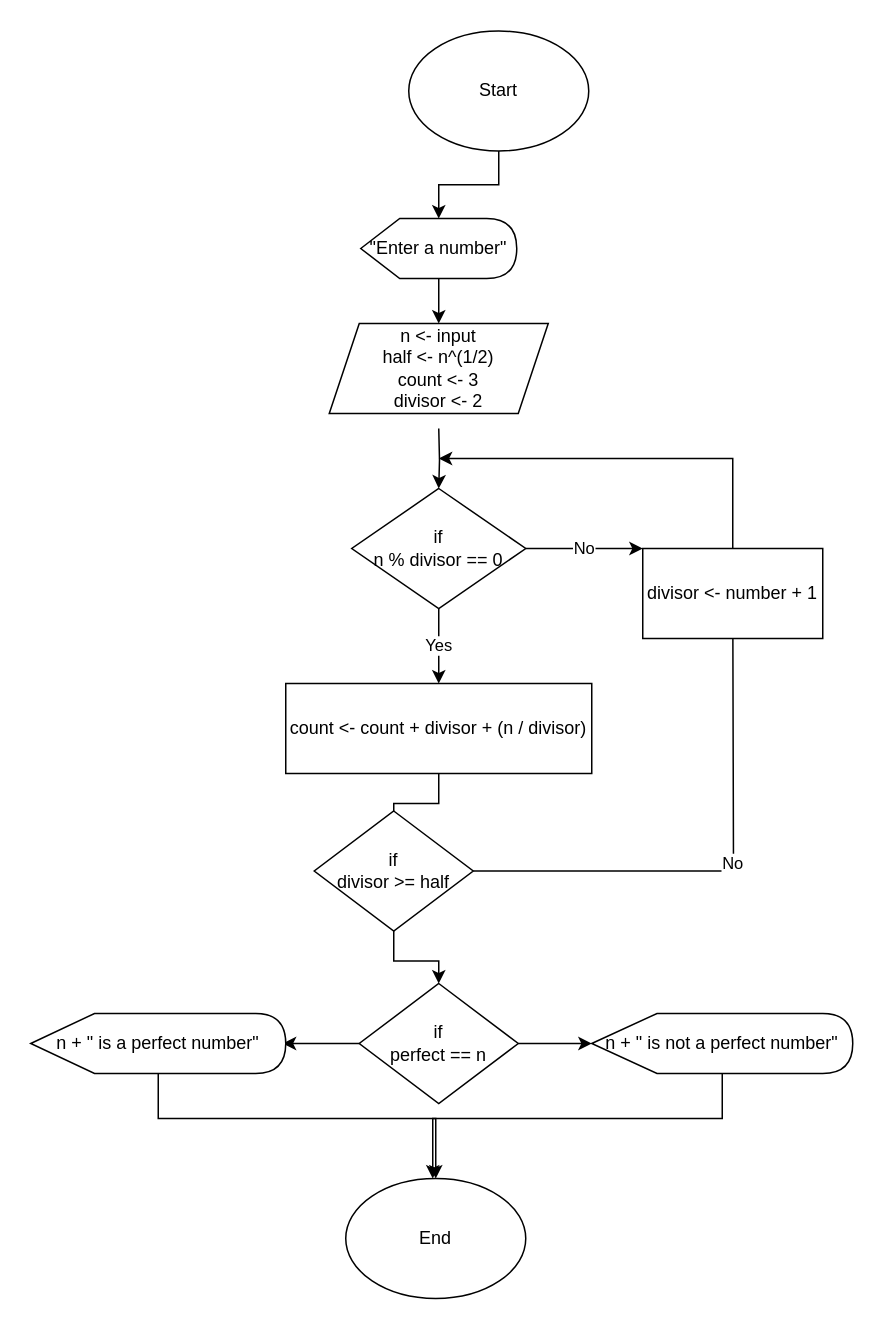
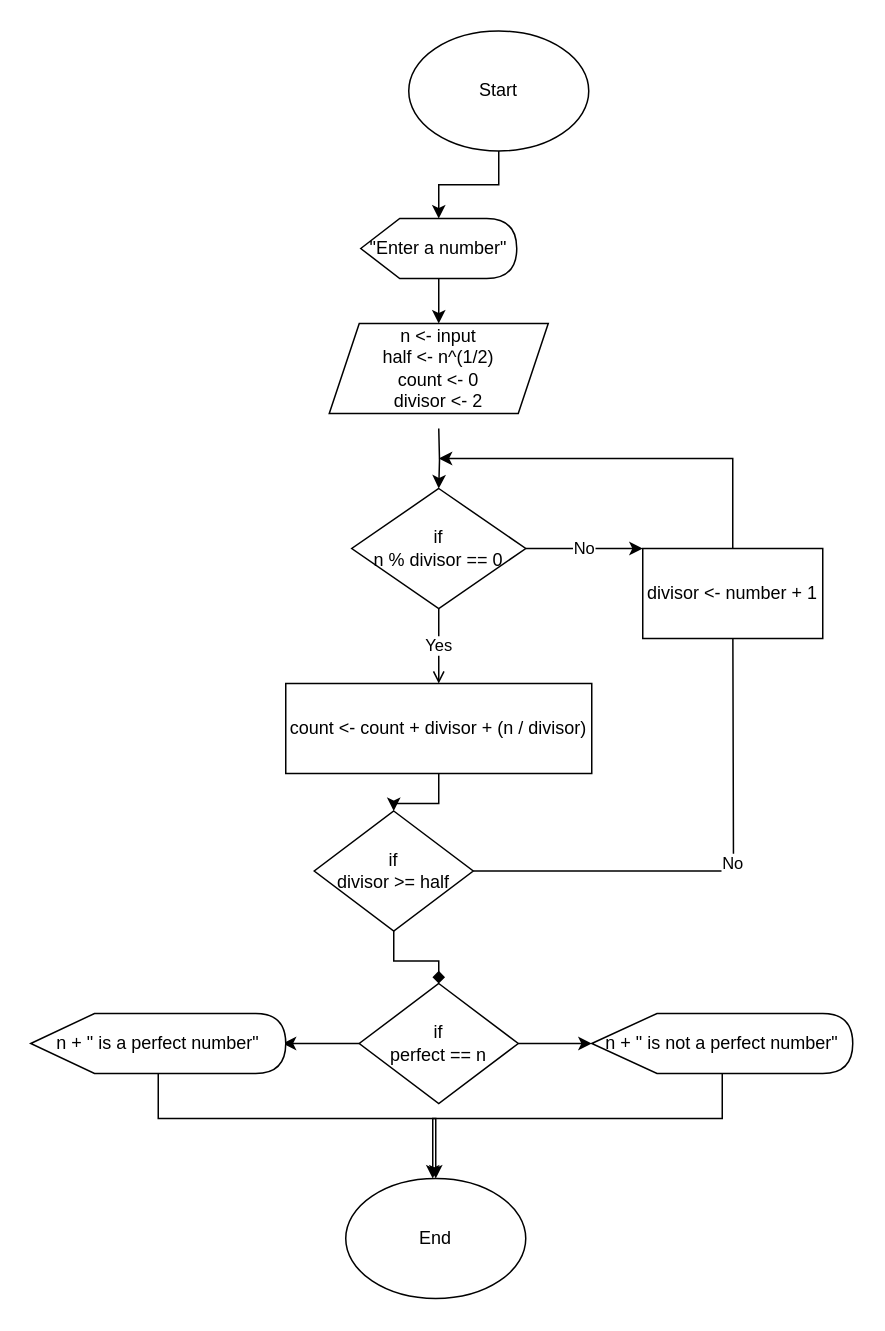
node "n <- input half <- n^(1/2) count <- 3 divisor <- 2": label "n <- input half <- n^(1/2) count <- 3 divisor <- 2" -> "n <- input half <- n^(1/2) count <- 0 divisor <- 2"
edge "if n % divisor == 0" -> "count <- count + divisor + (n / divisor)": arrowhead classic -> open
edge "count <- count + divisor + (n / divisor)" -- "if divisor >= half": arrowhead none -> classic
edge "if divisor >= half" -> "if perfect == n": arrowhead classic -> diamond
